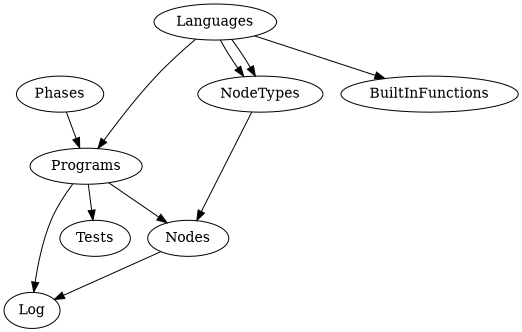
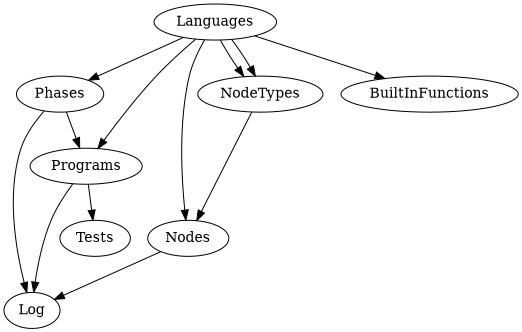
edge "Languages" -> "Phases": added
edge "Phases" -> "Log": added
edge "Programs" -> "Nodes": now "Languages" -> "Nodes"
